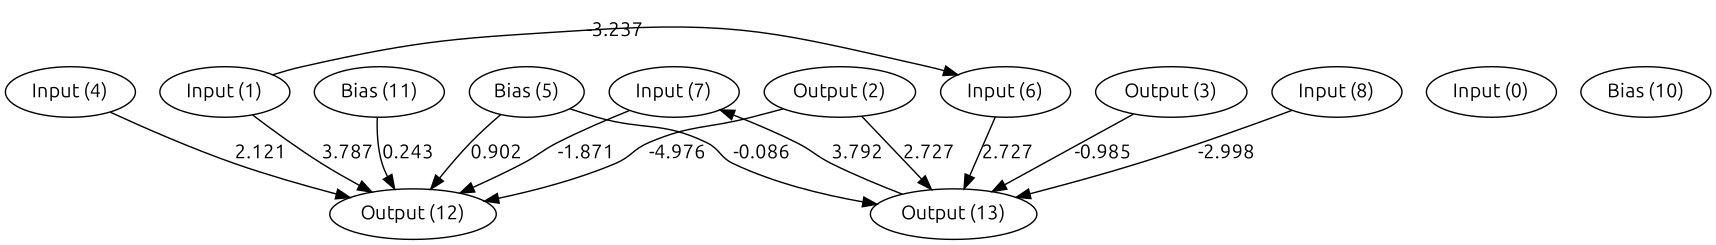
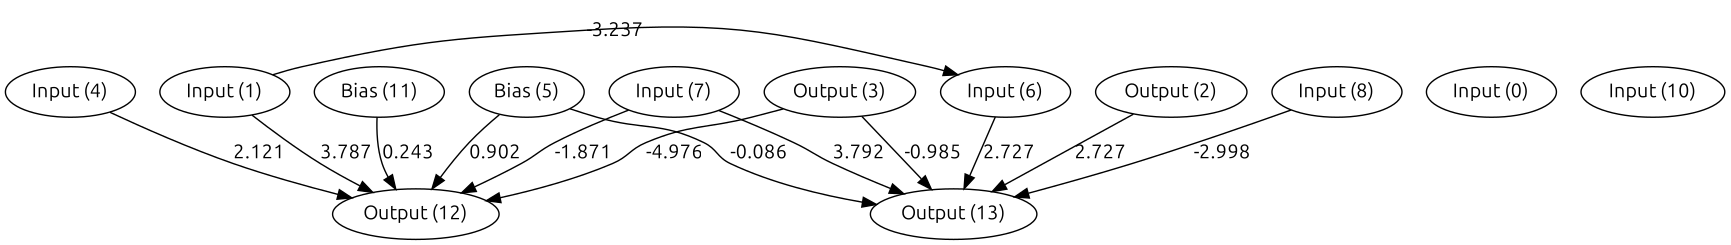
node "Bias (10)": label "Bias (10)" -> "Input (10)"
edge "Output (2)" -> "Output (12)": now "Output (3)" -> "Output (12)"
edge "Output (13)" -> "Input (7)": reversed
